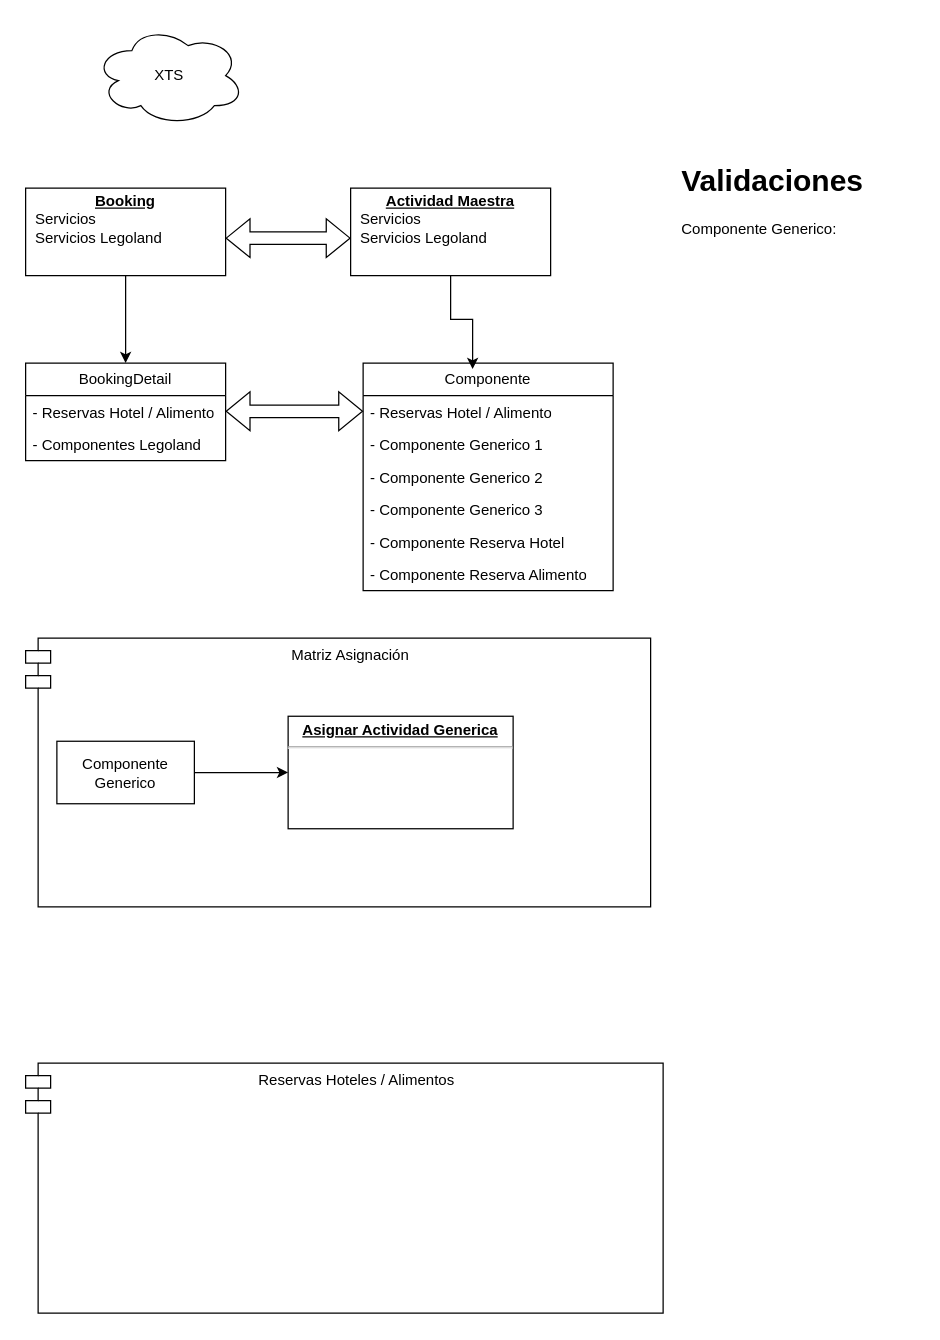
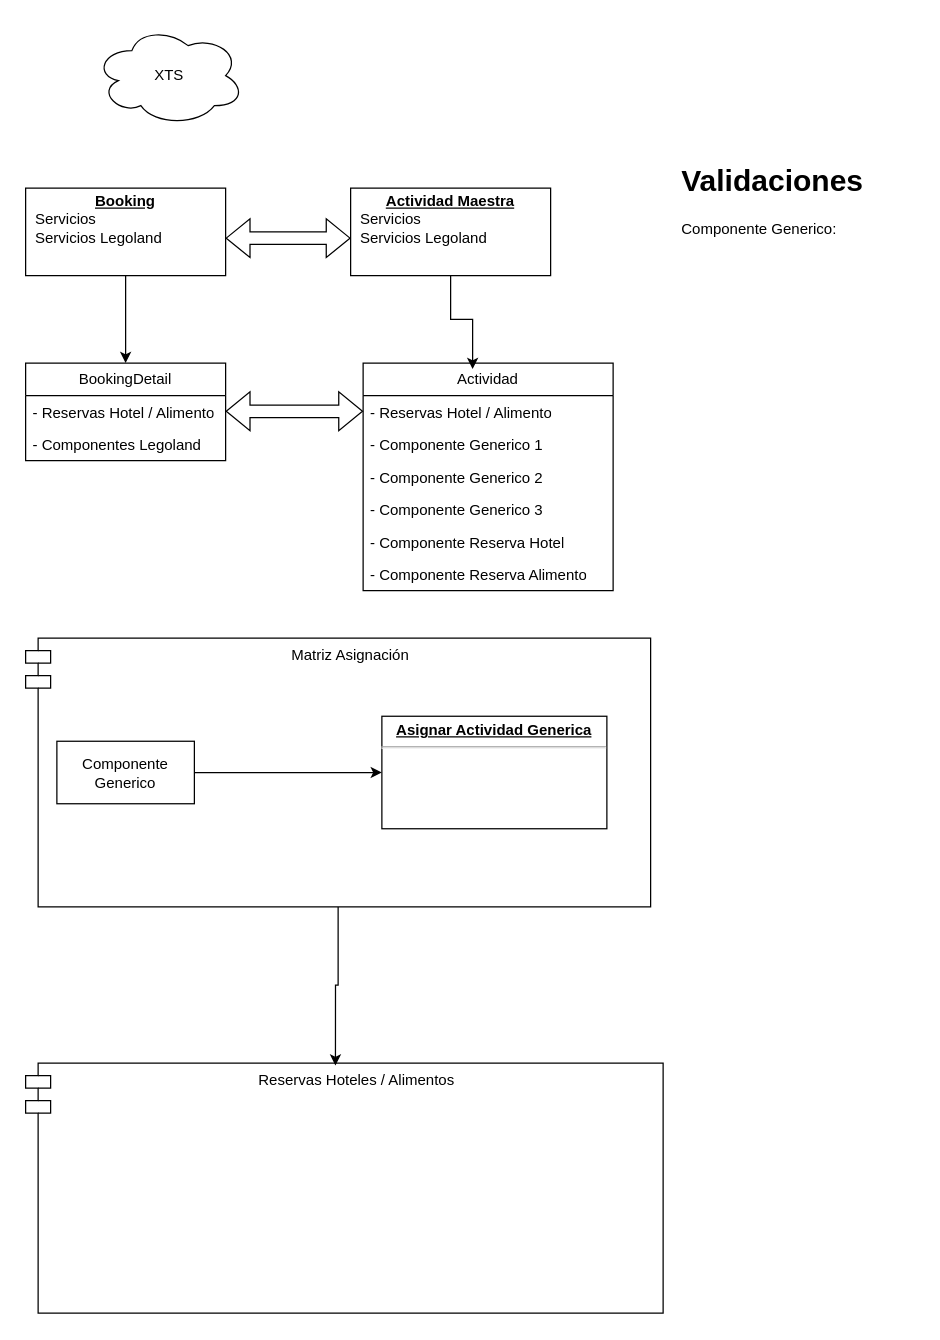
node "Componente": label "Componente" -> "Actividad"
node "Asignar Actividad Generica": moved (401, 773) -> (494, 773)
edge "Matriz Asignación" -> "Reservas Hoteles / Alimentos": added
